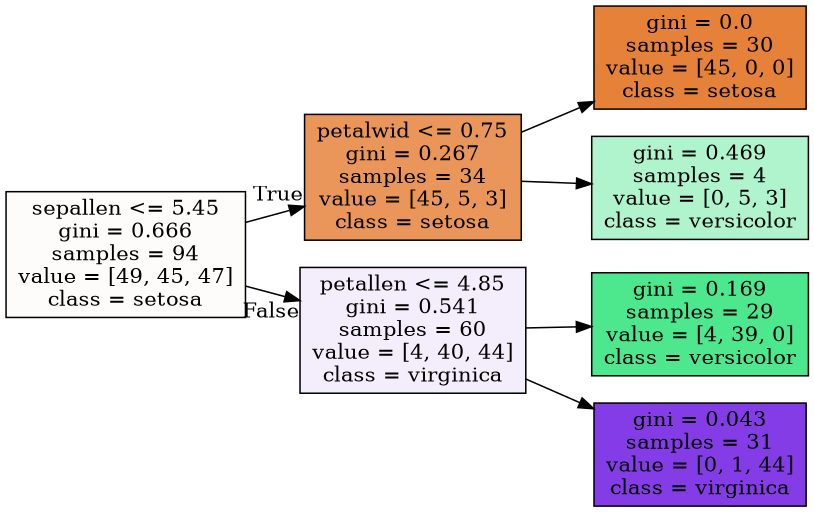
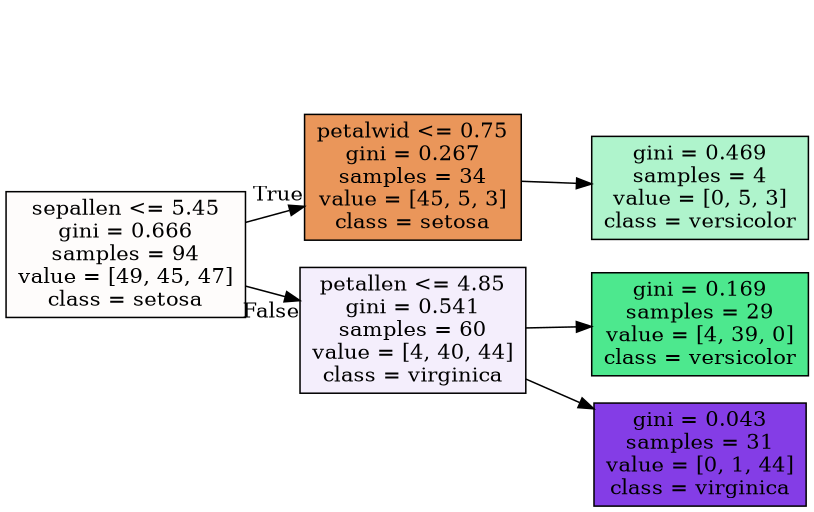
node "gini = 0.0 samples = 30 value = [45, 0, 0] class = setosa": removed
